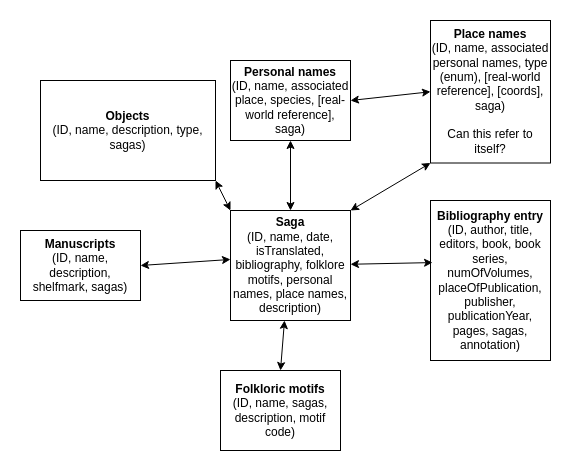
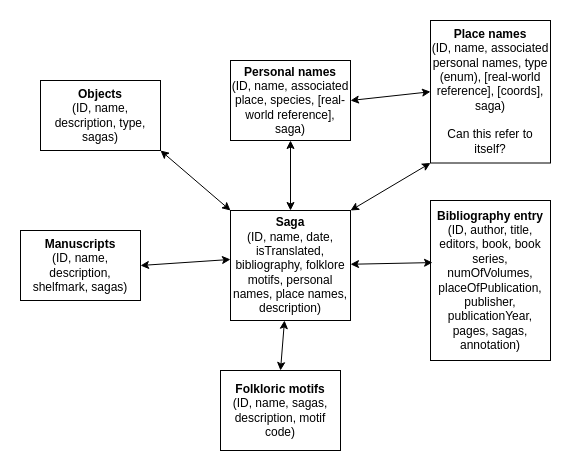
node "Objects (ID, name, description, type, sagas)": size 175x100 -> 120x70
